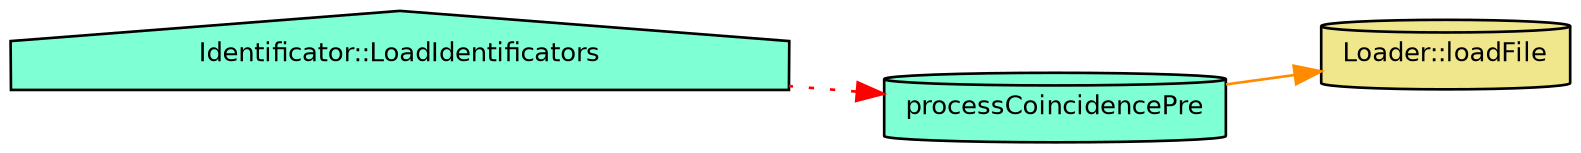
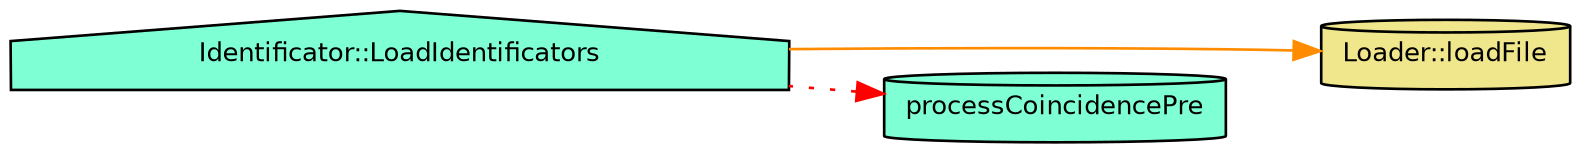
edge "processCoincidencePre" -> "Loader::loadFile": now "Identificator::LoadIdentificators" -> "Loader::loadFile"
